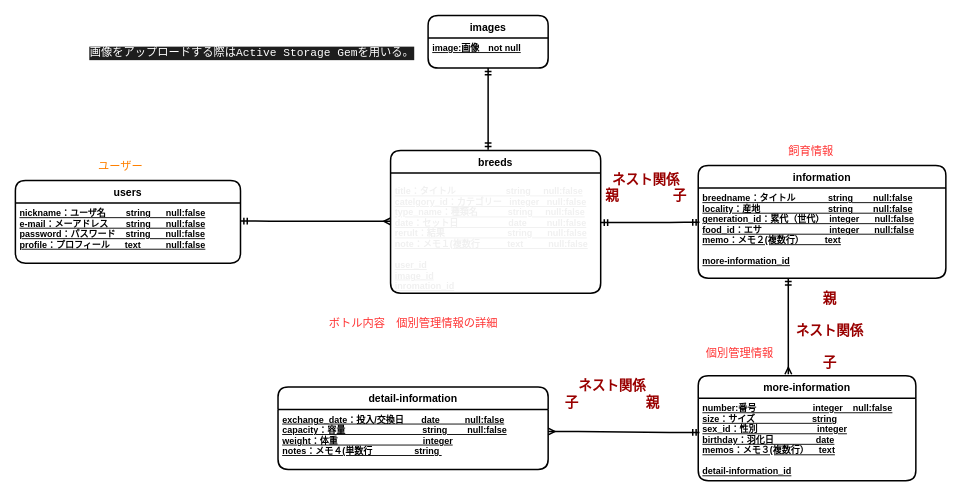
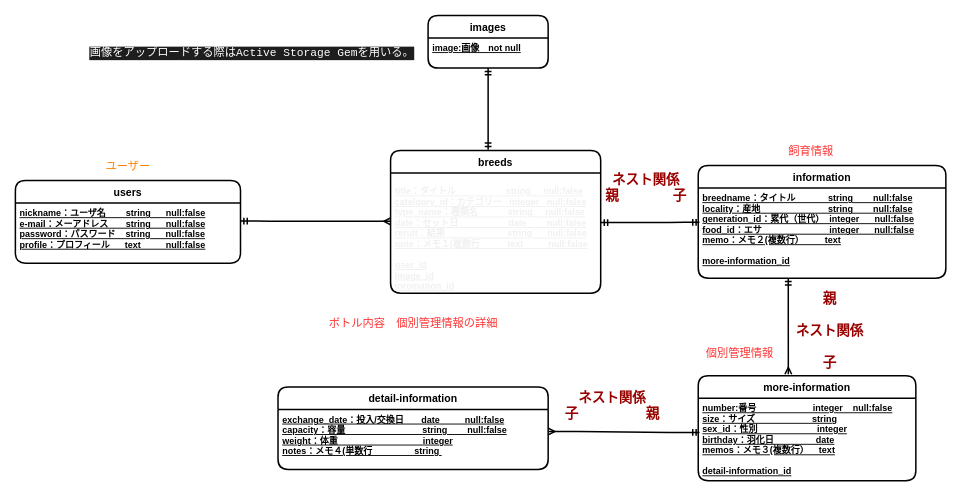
node "ユーザー": moved (120, 165) -> (128, 165)
node "ネスト関係 子 親": moved (612, 394) -> (612, 405)
